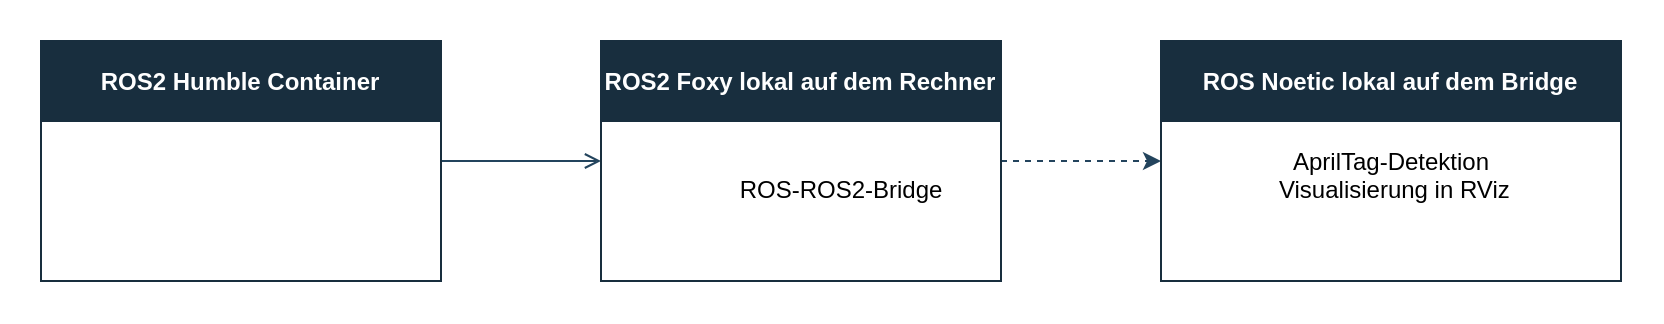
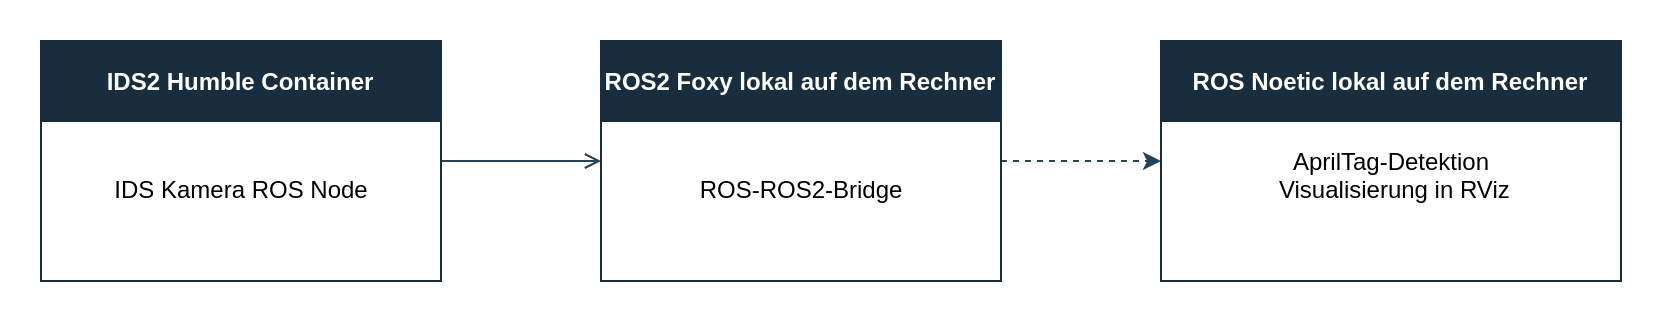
node "ROS2 Humble Container": label "ROS2 Humble Container" -> "IDS2 Humble Container"
node "ROS Noetic lokal auf dem Bridge": label "ROS Noetic lokal auf dem Bridge" -> "ROS Noetic lokal auf dem Rechner"
node "IDS Kamera ROS Node": added
node "ROS-ROS2-Bridge": moved (841, 191) -> (801, 191)
